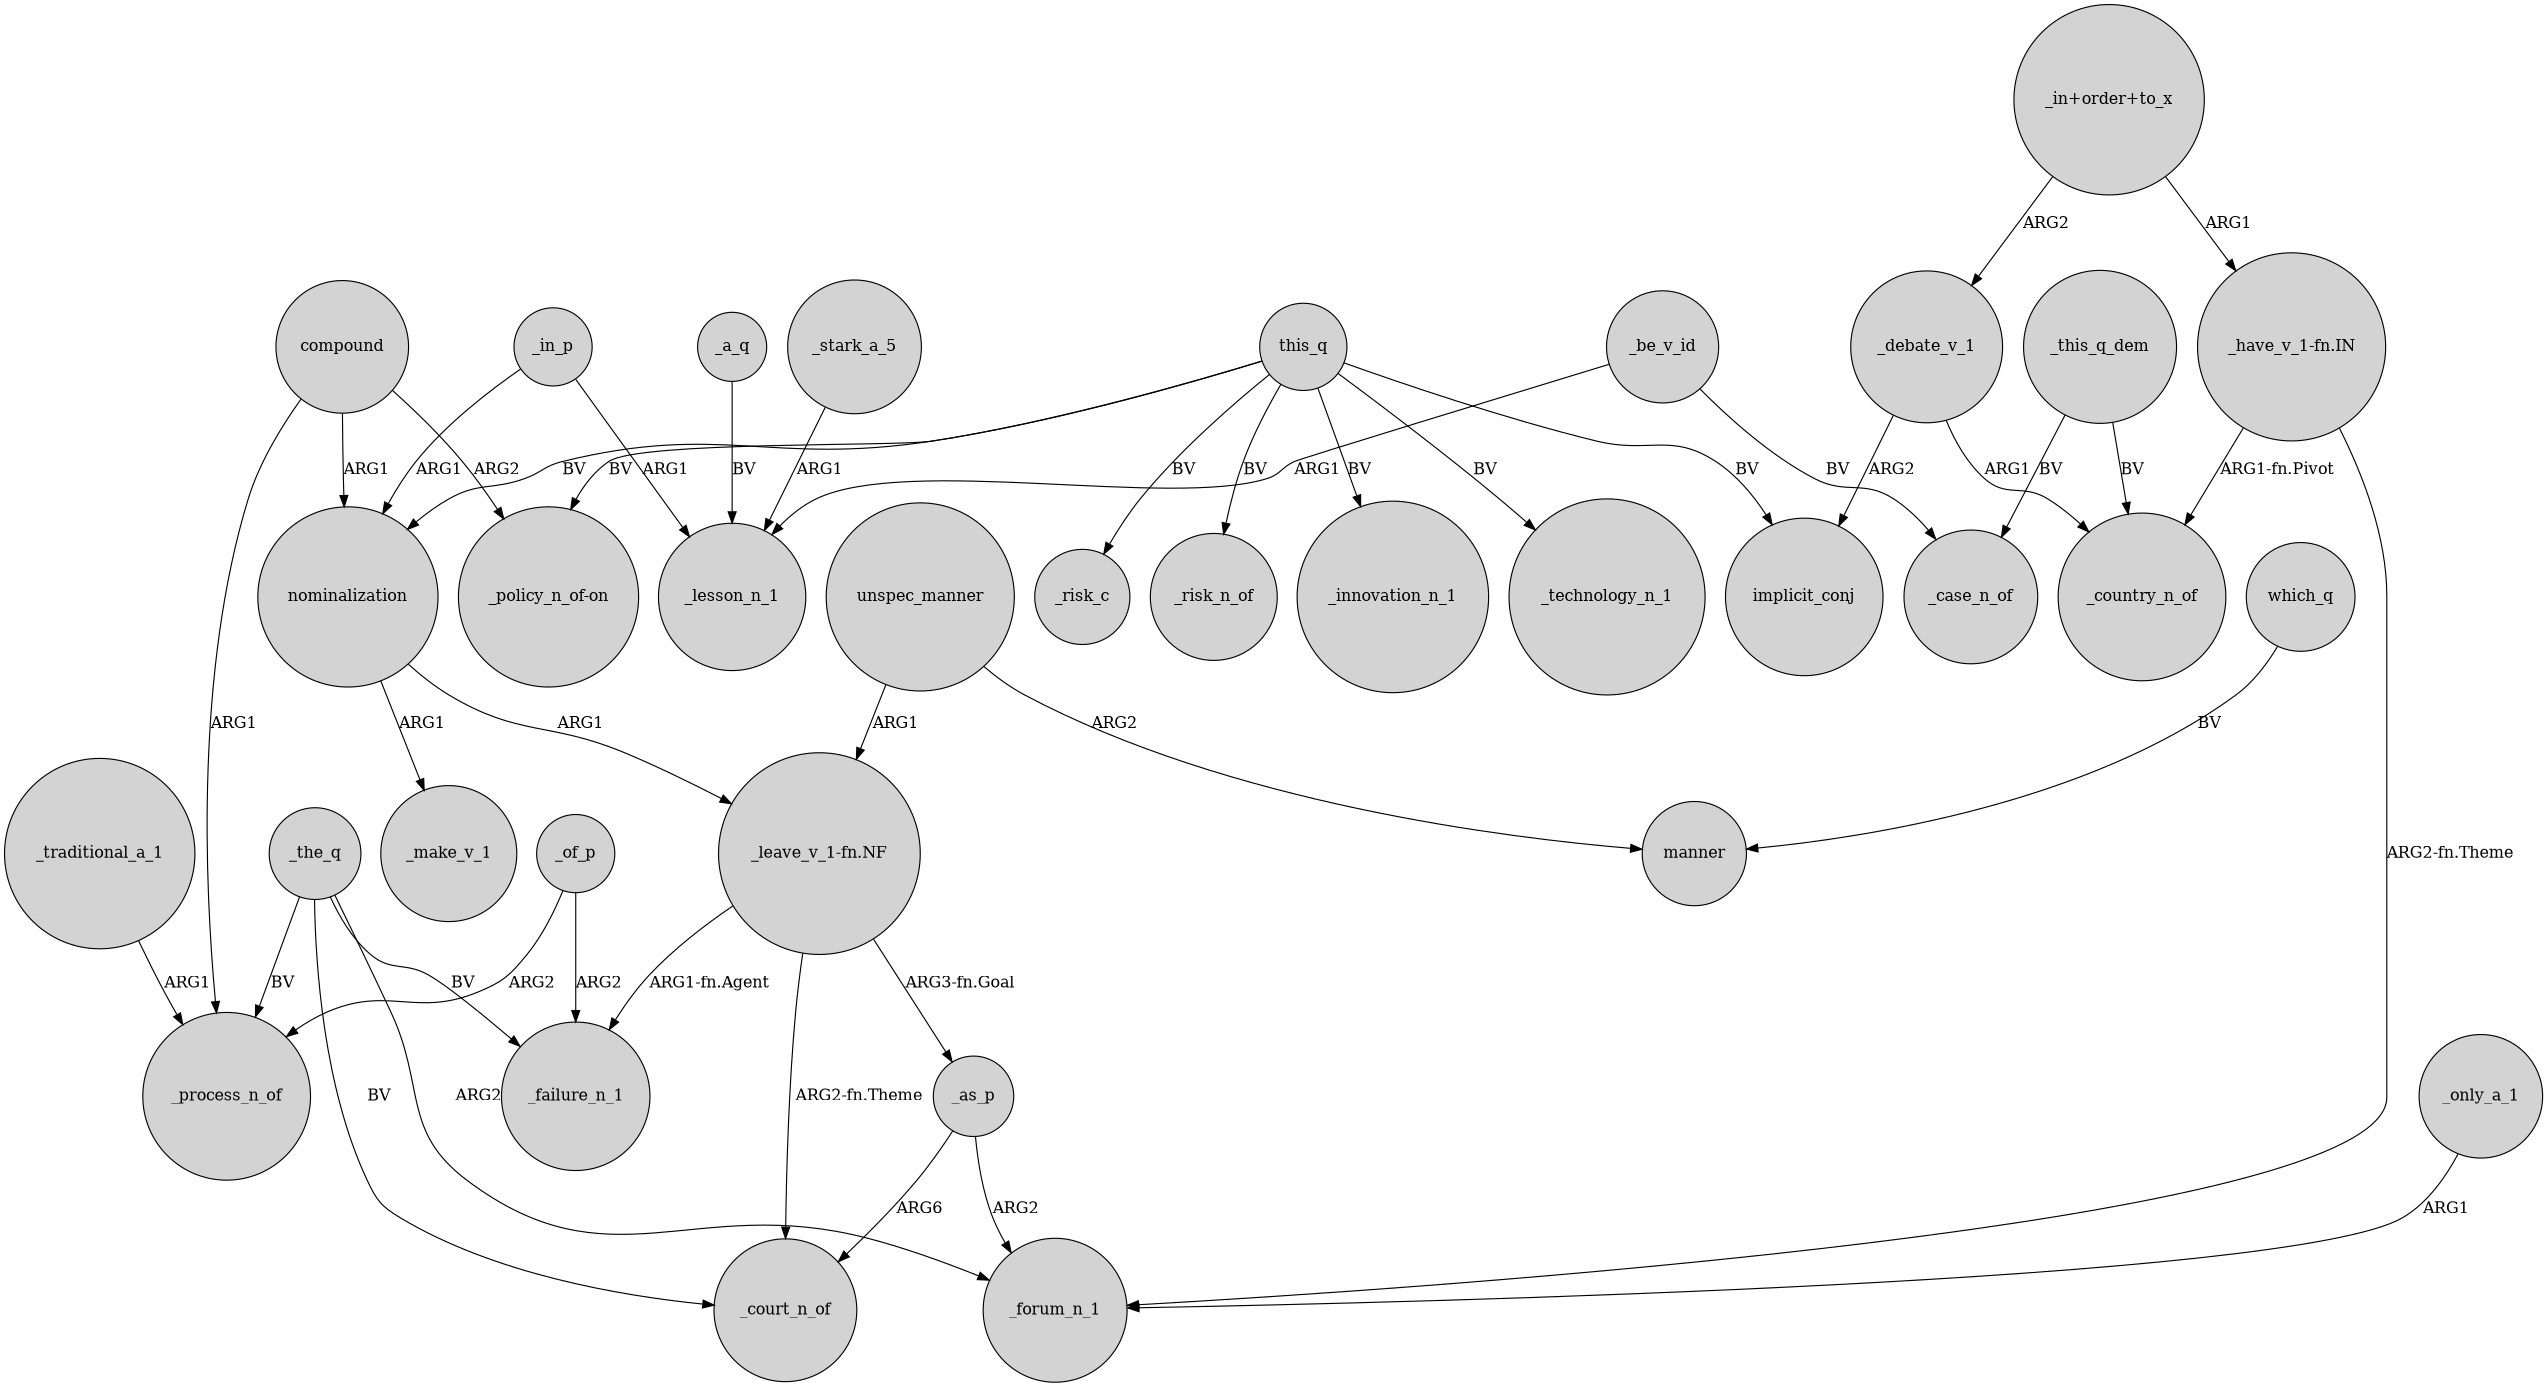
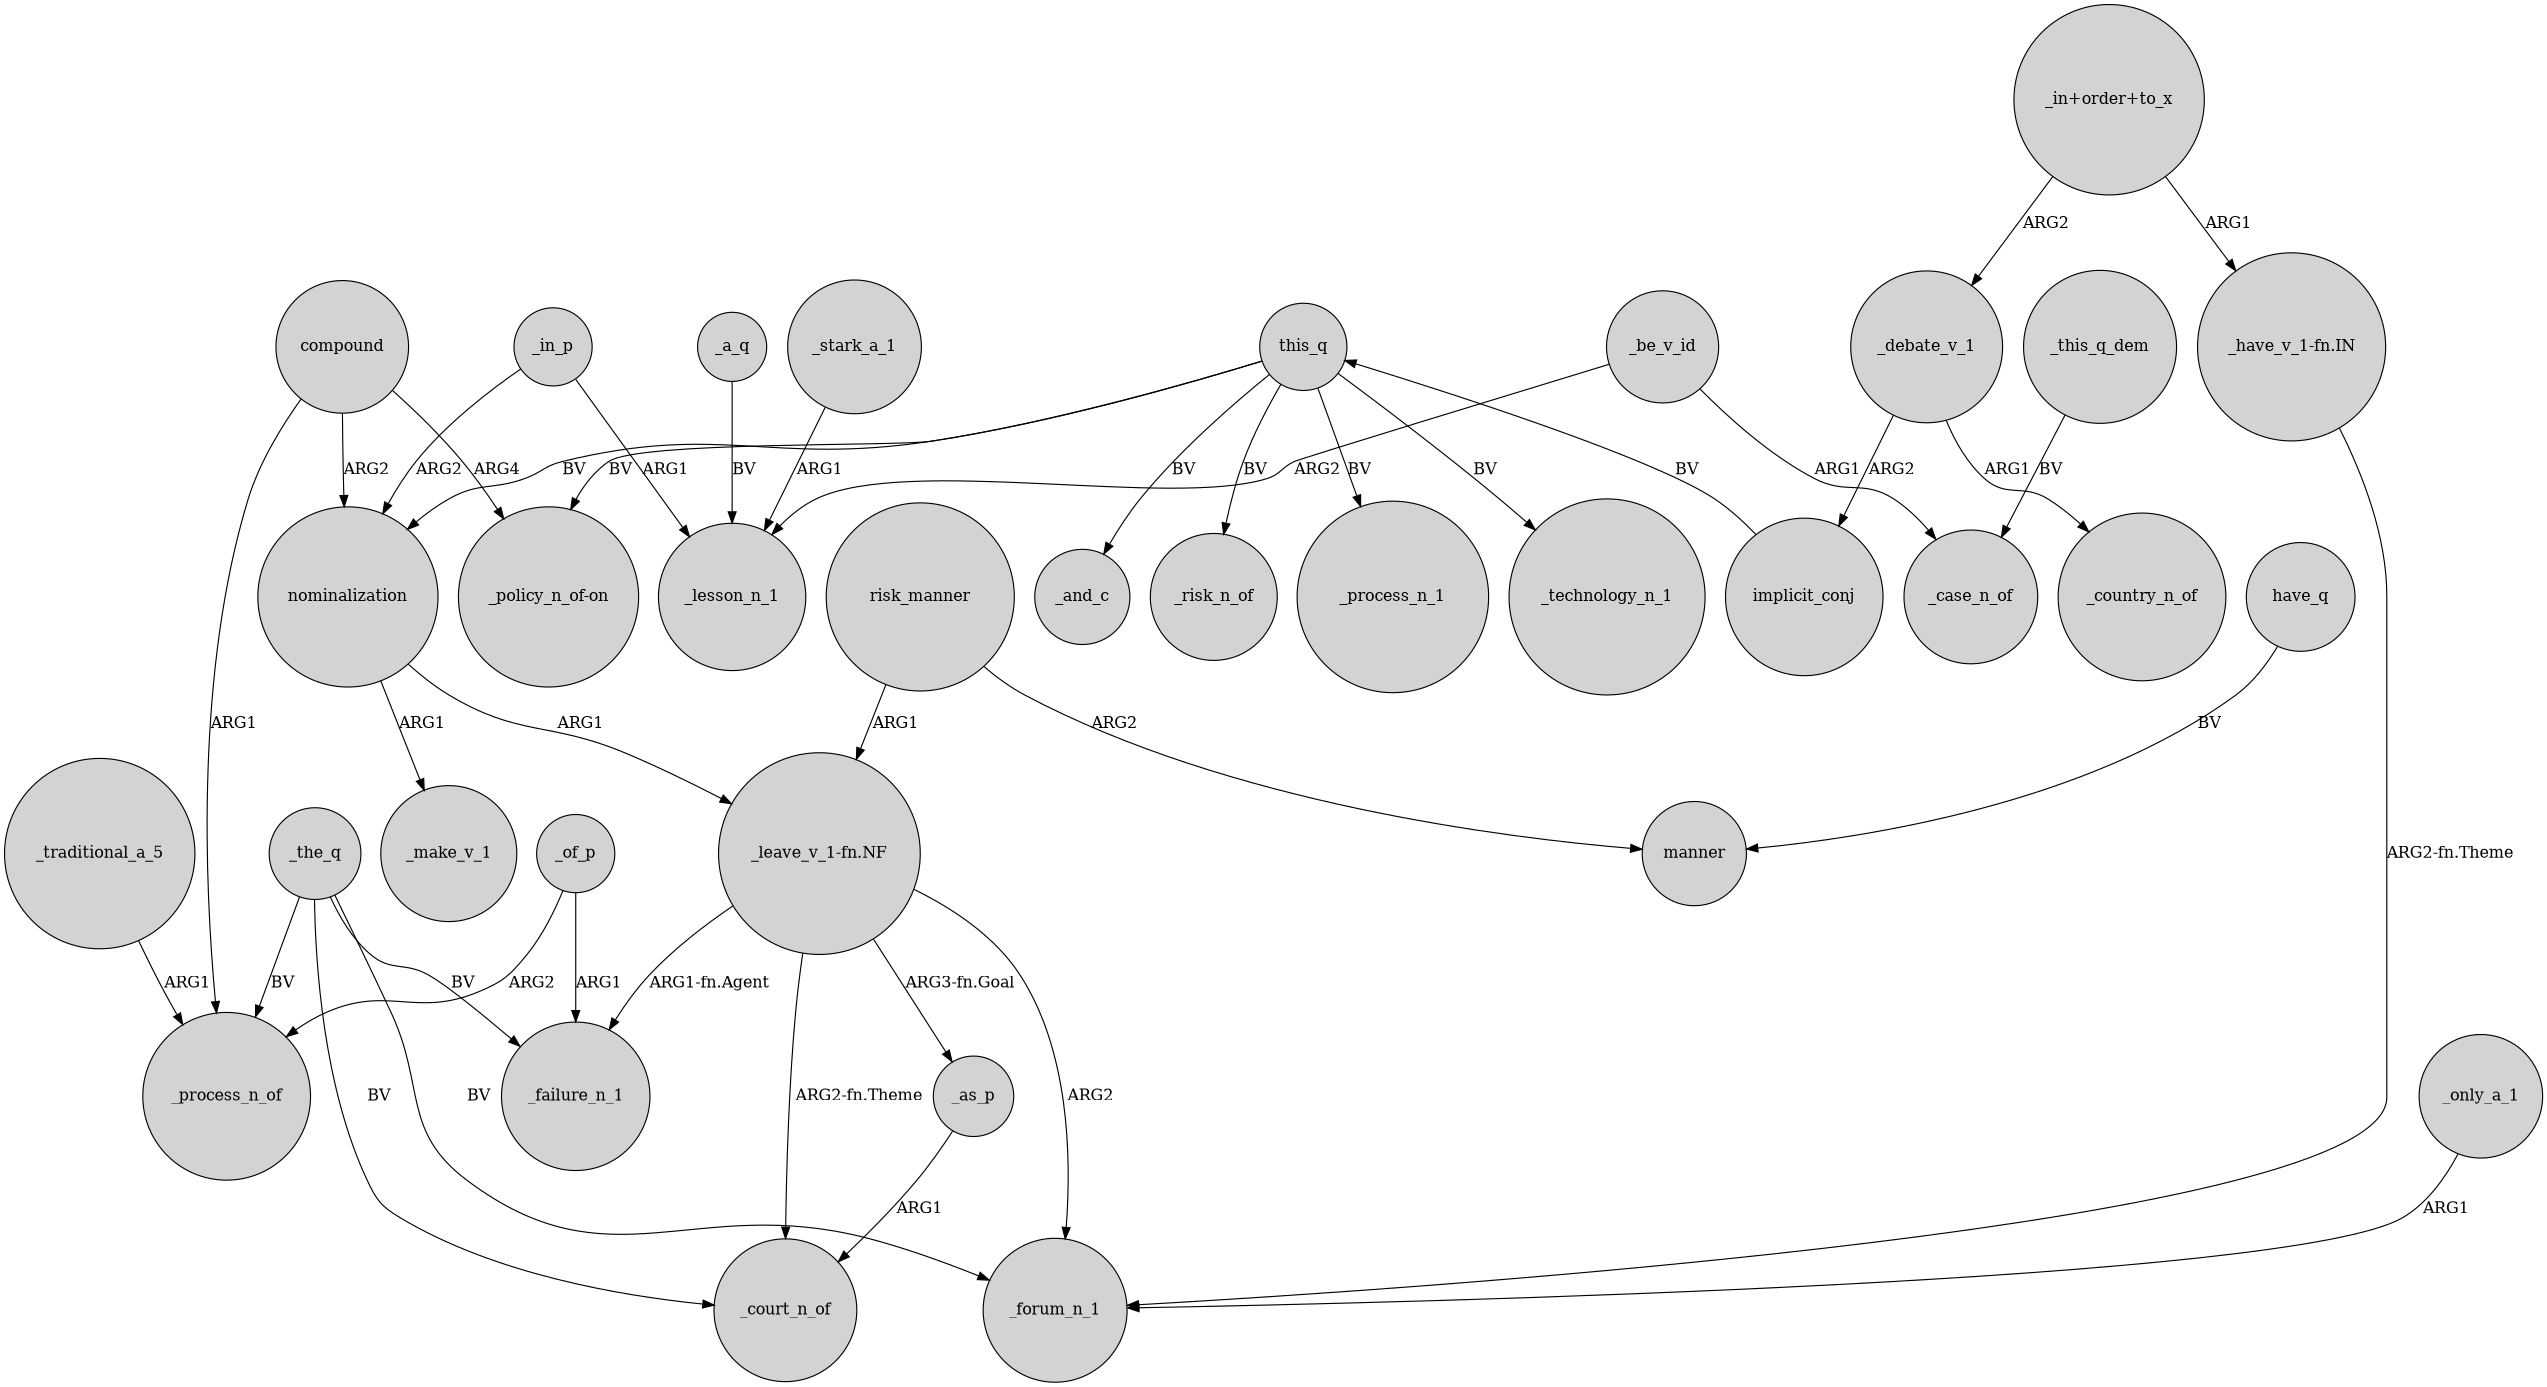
node "_stark_a_5": label "_stark_a_5" -> "_stark_a_1"
edge "this_q" -> "implicit_conj": reversed
edge "_this_q_dem" -> "_country_n_of": removed, label "BV"
edge "compound" -> "nominalization": label "ARG1" -> "ARG2"
edge "_in_p" -> "nominalization": label "ARG1" -> "ARG2"
edge "compound" -> "_policy_n_of-on": label "ARG2" -> "ARG4"
edge "_be_v_id" -> "_lesson_n_1": label "ARG1" -> "ARG2"
edge "_be_v_id" -> "_case_n_of": label "BV" -> "ARG1"
edge "_have_v_1-fn.IN" -> "_country_n_of": removed, label "ARG1-fn.Pivot"
node "unspec_manner": label "unspec_manner" -> "risk_manner"
node "_risk_c": label "_risk_c" -> "_and_c"
node "_innovation_n_1": label "_innovation_n_1" -> "_process_n_1"
node "which_q": label "which_q" -> "have_q"
node "_traditional_a_1": label "_traditional_a_1" -> "_traditional_a_5"
edge "_of_p" -> "_failure_n_1": label "ARG2" -> "ARG1"
edge "_the_q" -> "_forum_n_1": label "ARG2" -> "BV"
edge "_as_p" -> "_forum_n_1": now "_leave_v_1-fn.NF" -> "_forum_n_1"
edge "_as_p" -> "_court_n_of": label "ARG6" -> "ARG1"
